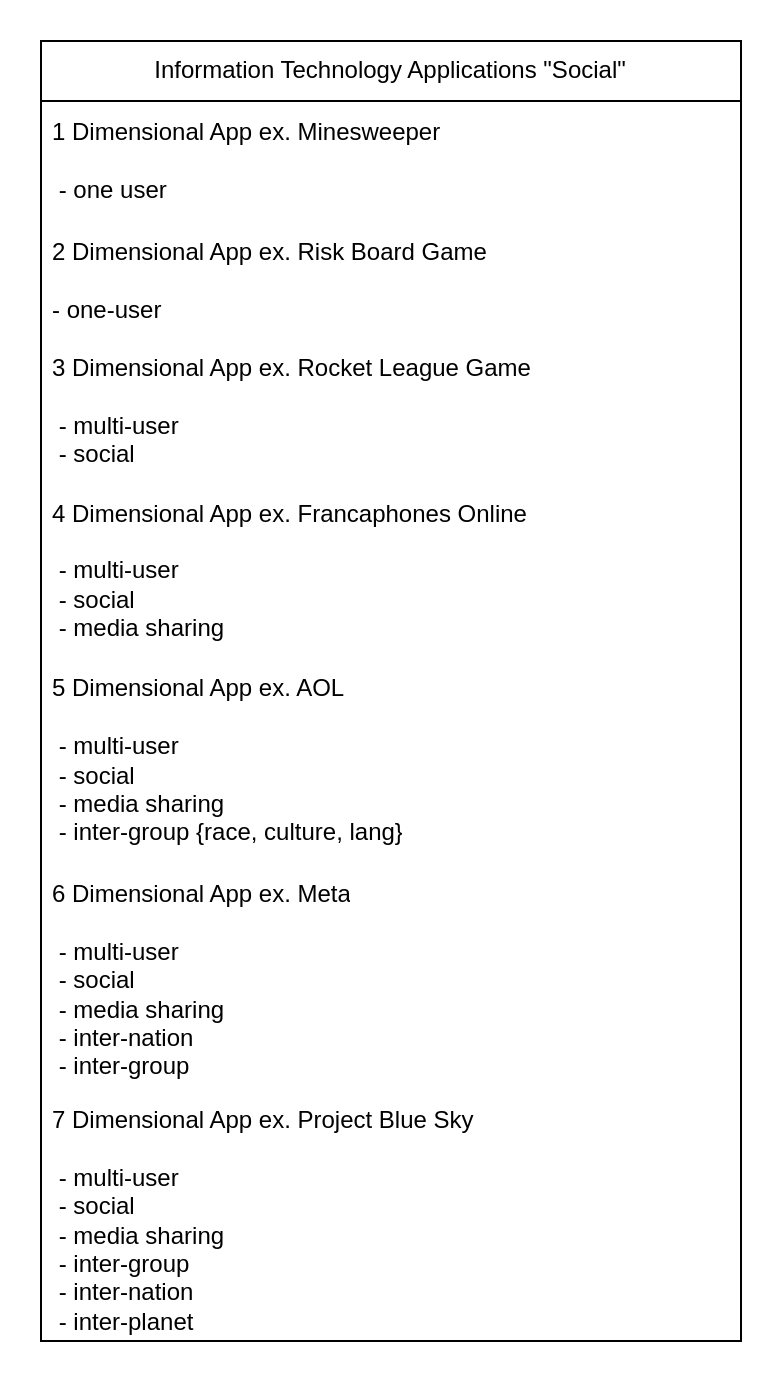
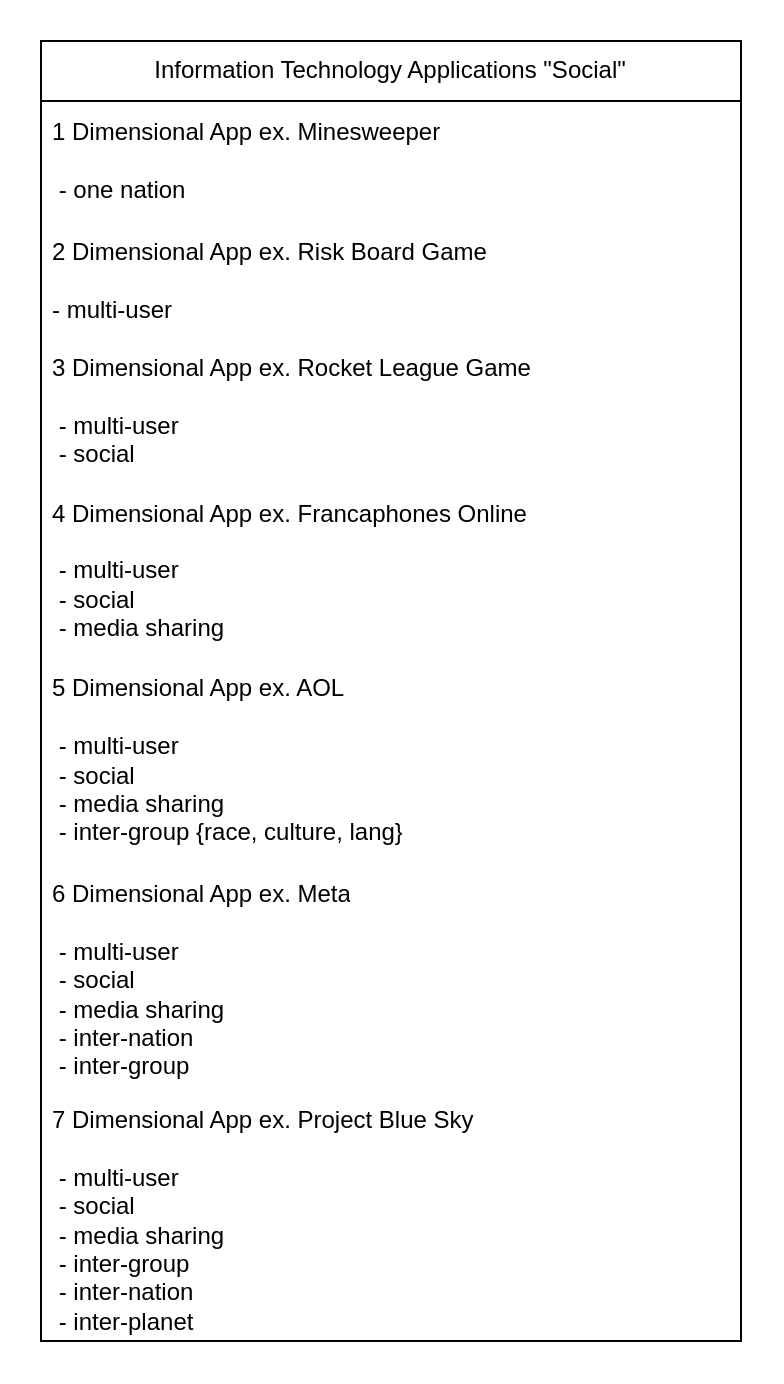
node "1 Dimensional App ex. Minesweeper - one user": label "1 Dimensional App ex. Minesweeper - one user" -> "1 Dimensional App ex. Minesweeper - one nation"
node "2 Dimensional App ex. Risk Board Game - one-user": label "2 Dimensional App ex. Risk Board Game - one-user" -> "2 Dimensional App ex. Risk Board Game - multi-user"
